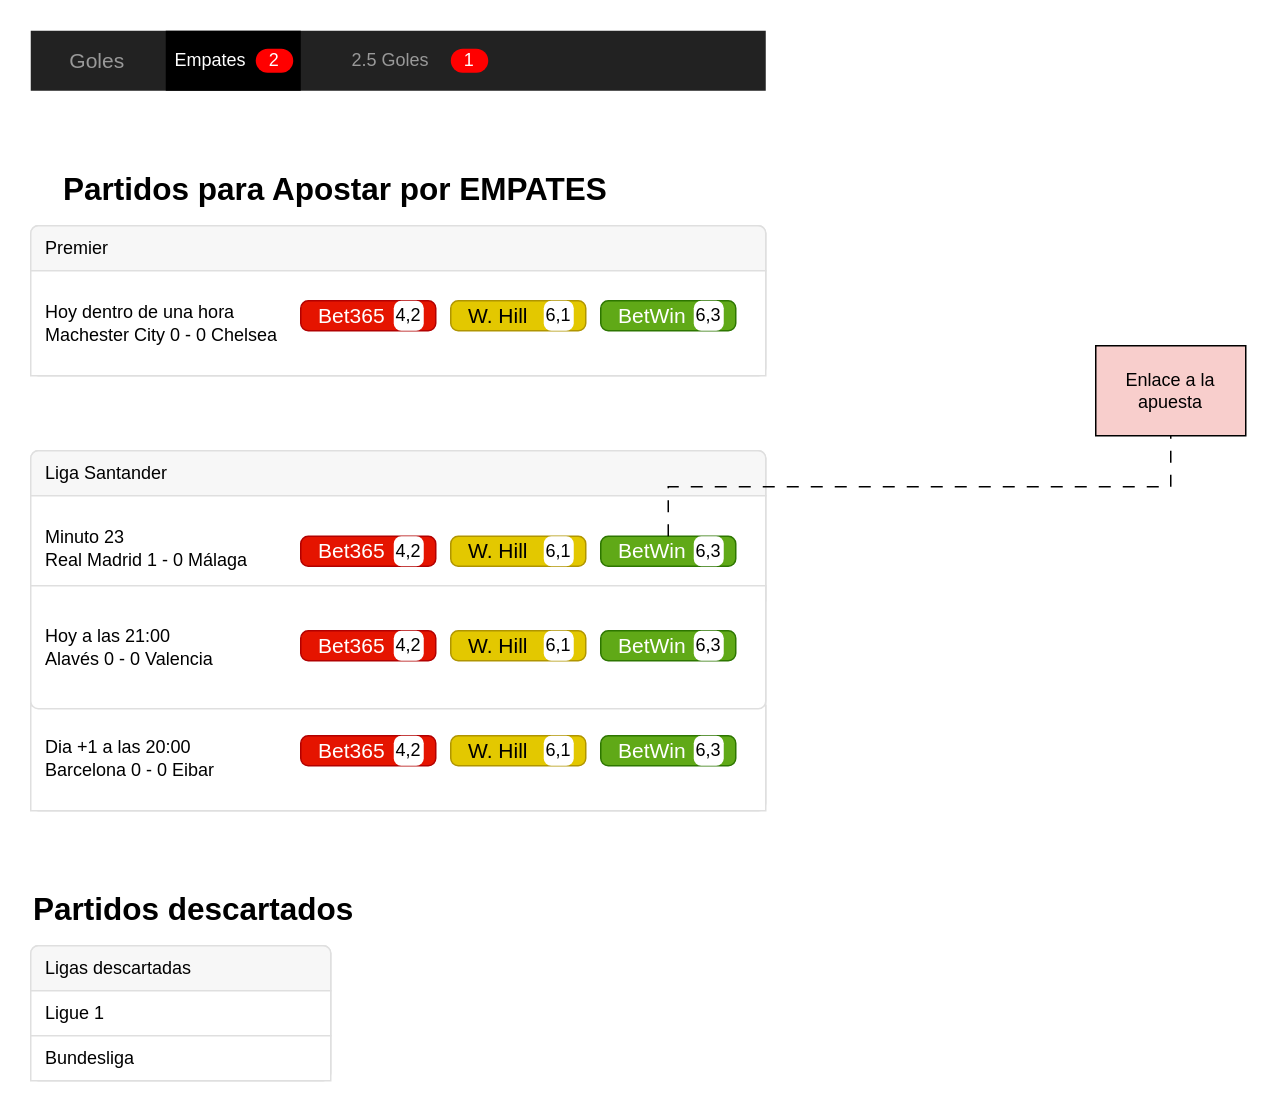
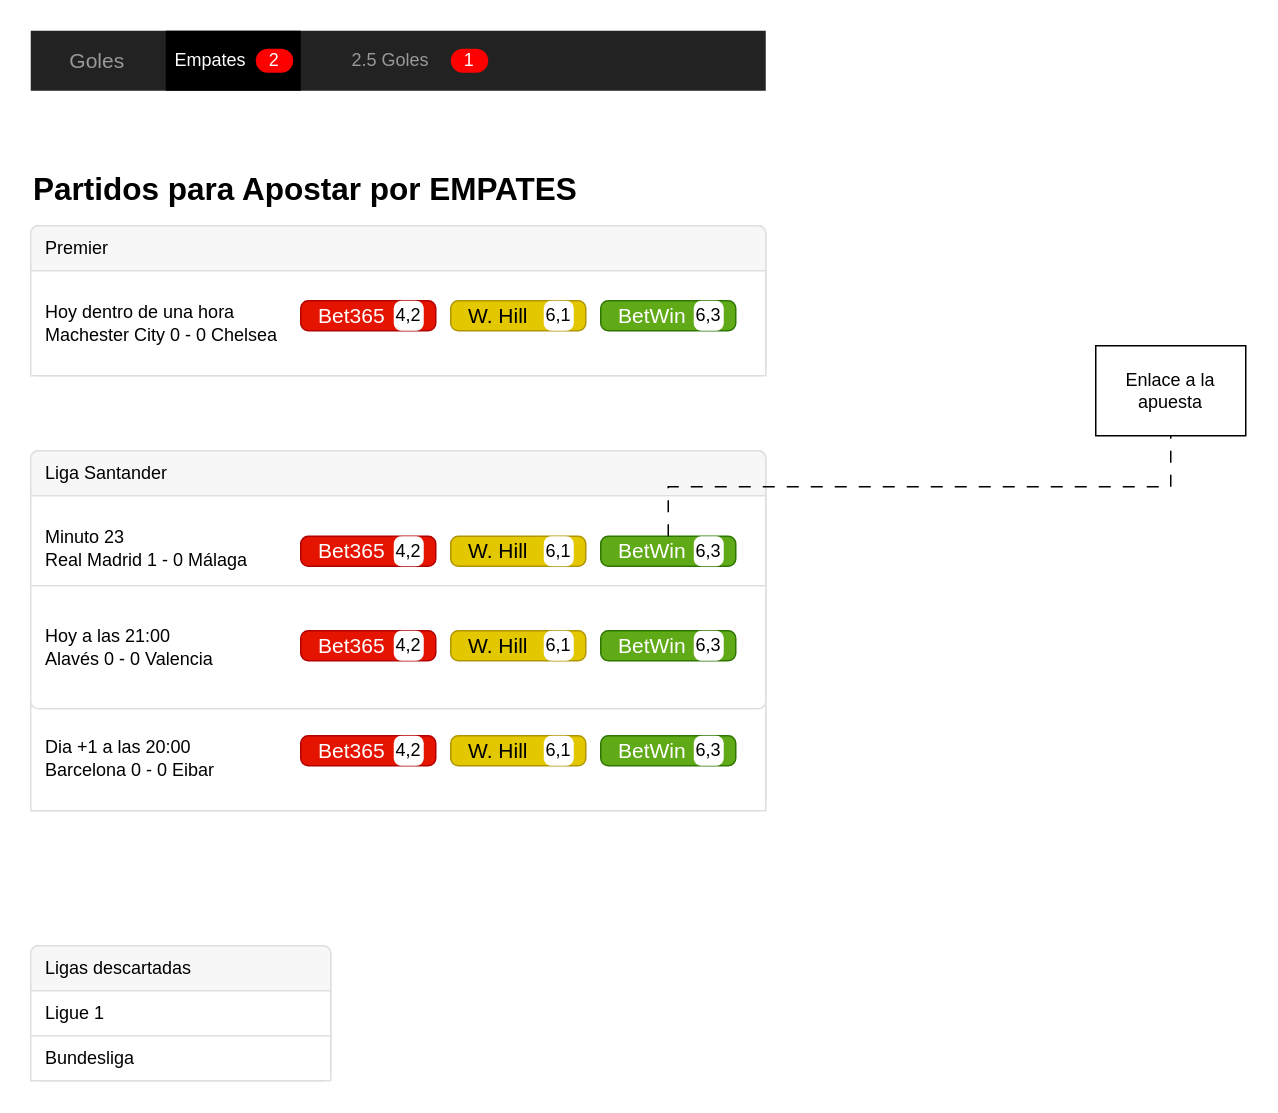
node "Partidos para Apostar por EMPATES": moved (383, 188) -> (353, 188)
node "Enlace a la apuesta": fillcolor #f8cecc -> #ffffff
node "Partidos descartados": removed
